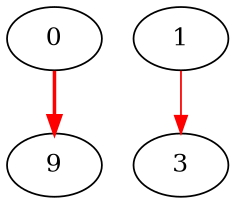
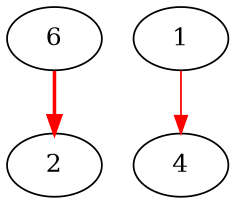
node "0": label "0" -> "6"
node "9": label "9" -> "2"
node "3": label "3" -> "4"
